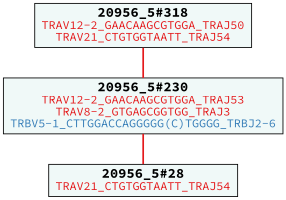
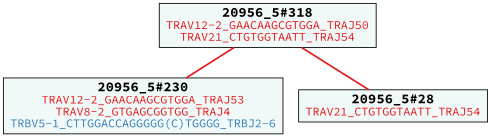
node "20956_5#230": text "TRAV8-2_GTGAGCGGTGG_TRAJ3" -> "TRAV8-2_GTGAGCGGTGG_TRAJ4"
edge "20956_5#230" -- "20956_5#28": now "20956_5#318" -- "20956_5#28"
